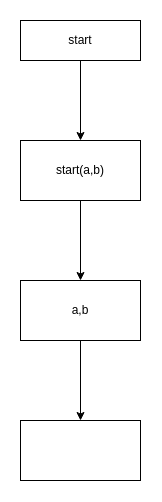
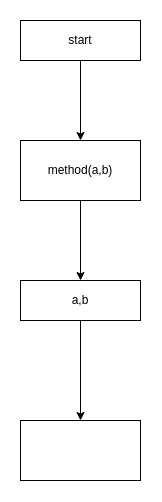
node "start(a,b)": label "start(a,b)" -> "method(a,b)"
node "a,b": size 120x60 -> 120x40
